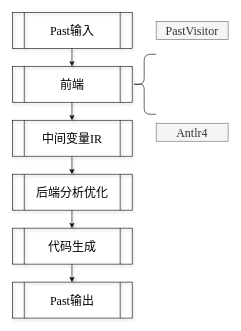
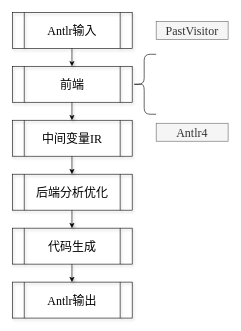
node "Past输入": label "Past输入" -> "Antlr输入"
node "Past输出": label "Past输出" -> "Antlr输出"
